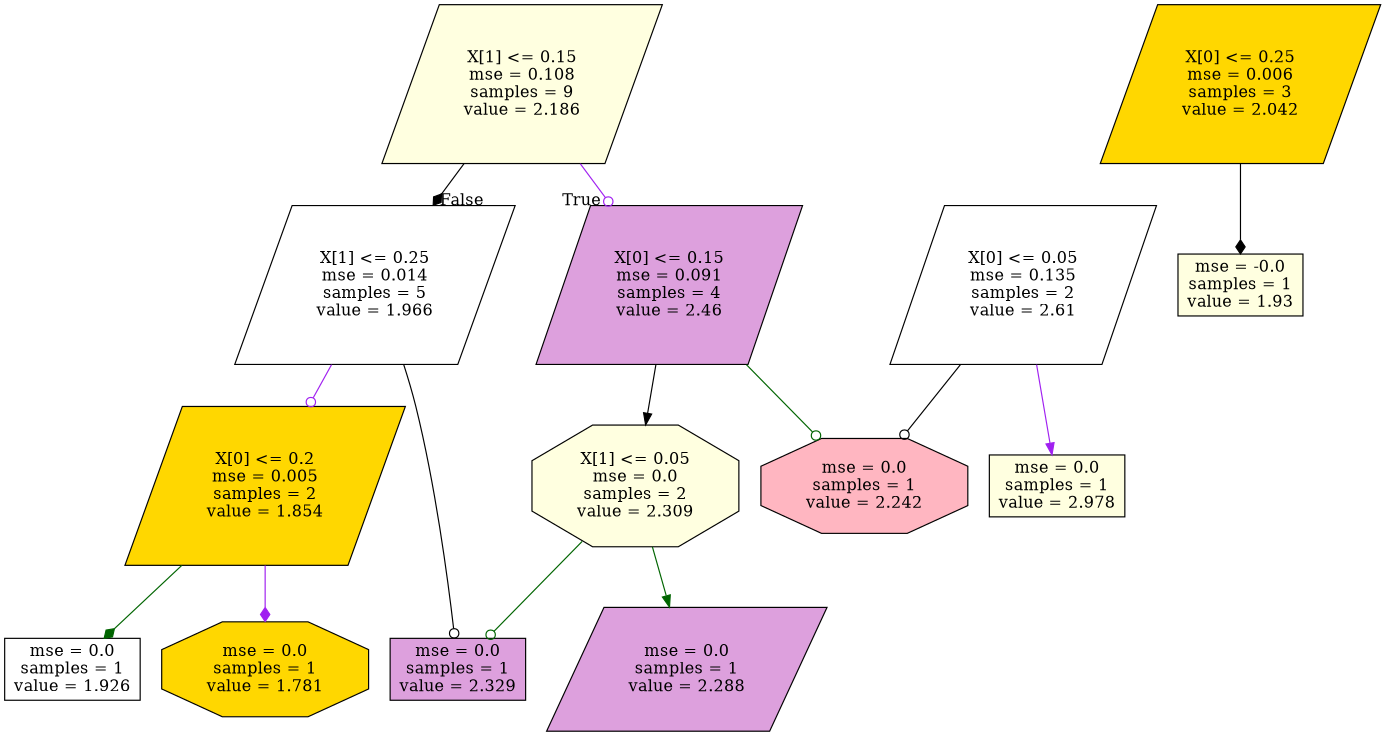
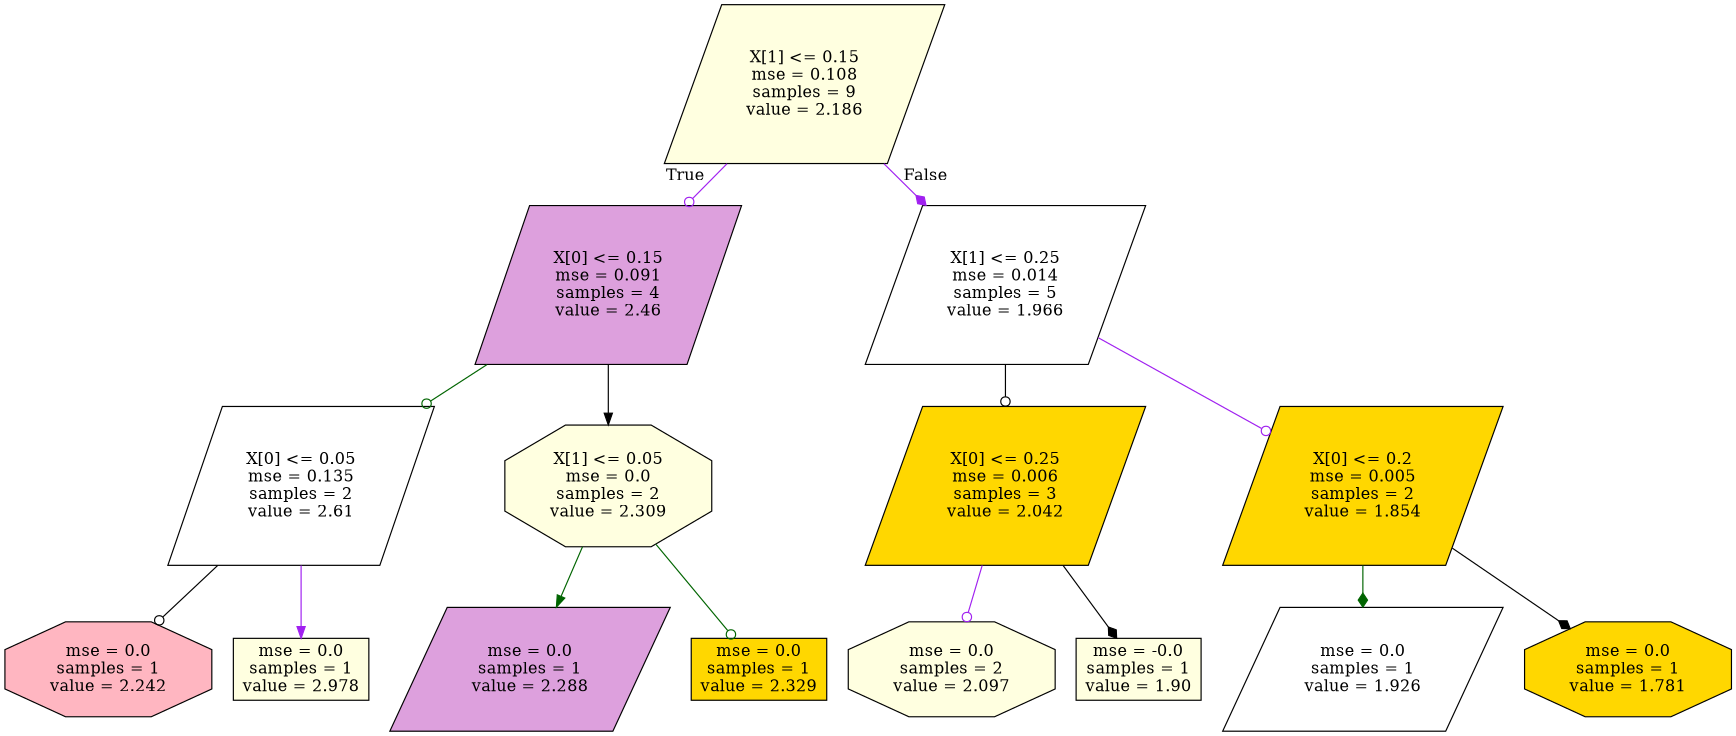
edge "X[1] <= 0.15 mse = 0.108 samples = 9 value = 2.186" -> "X[1] <= 0.25 mse = 0.014 samples = 5 value = 1.966": color black -> purple
node "mse = -0.0 samples = 1 value = 1.93": label "mse = -0.0 samples = 1 value = 1.93" -> "mse = -0.0 samples = 1 value = 1.90"
edge "X[0] <= 0.15 mse = 0.091 samples = 4 value = 2.46" -> "mse = 0.0 samples = 1 value = 2.242": now "X[0] <= 0.15 mse = 0.091 samples = 4 value = 2.46" -> "X[0] <= 0.05 mse = 0.135 samples = 2 value = 2.61"
edge "X[1] <= 0.25 mse = 0.014 samples = 5 value = 1.966" -> "mse = 0.0 samples = 1 value = 2.329": now "X[1] <= 0.25 mse = 0.014 samples = 5 value = 1.966" -> "X[0] <= 0.25 mse = 0.006 samples = 3 value = 2.042"
edge "X[0] <= 0.2 mse = 0.005 samples = 2 value = 1.854" -> "mse = 0.0 samples = 1 value = 1.781": color purple -> black
node "mse = 0.0 samples = 1 value = 1.926": shape box -> parallelogram
node "mse = 0.0 samples = 1 value = 2.329": fillcolor plum -> gold
node "mse = 0.0 samples = 2 value = 2.097": added
